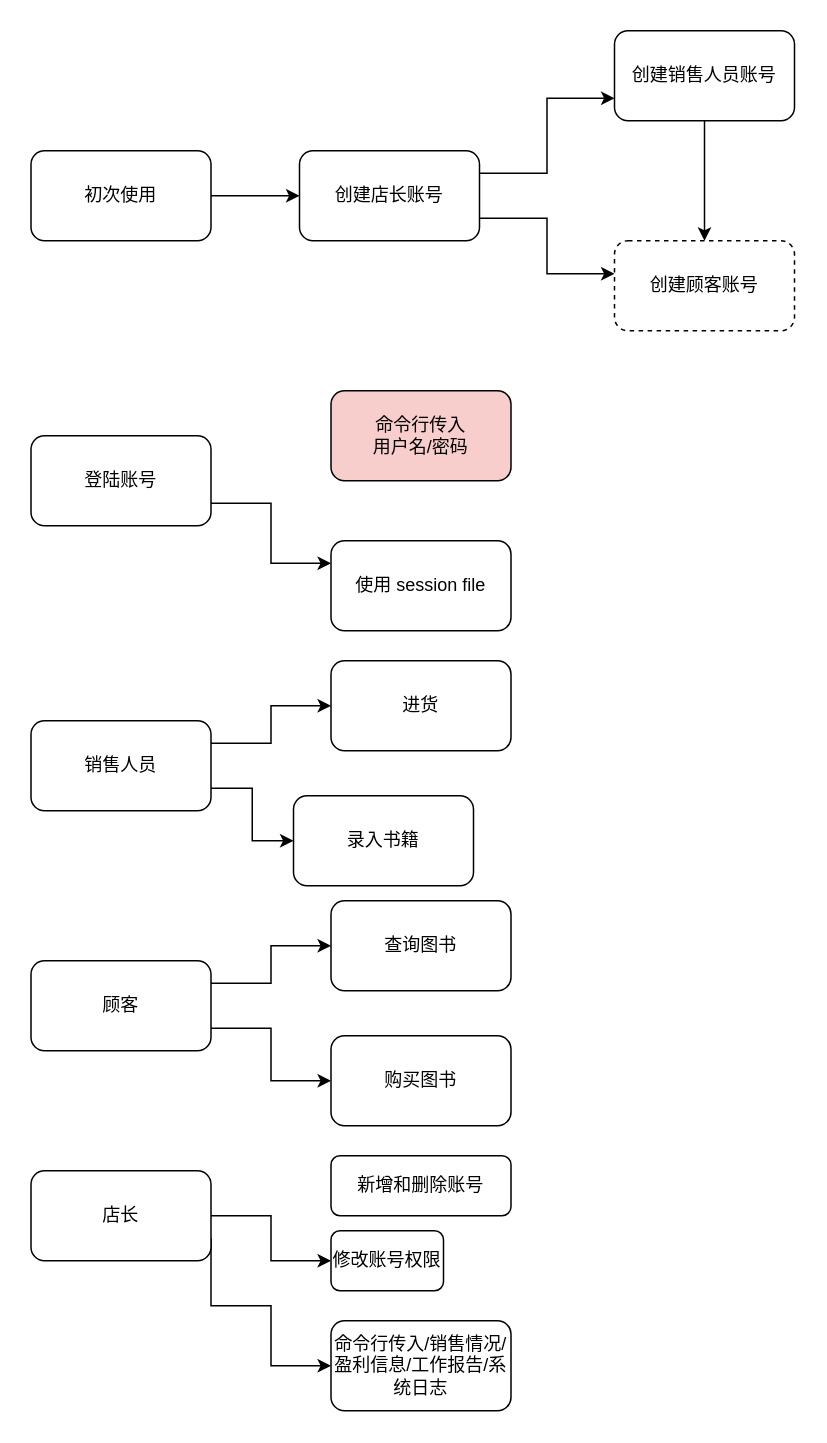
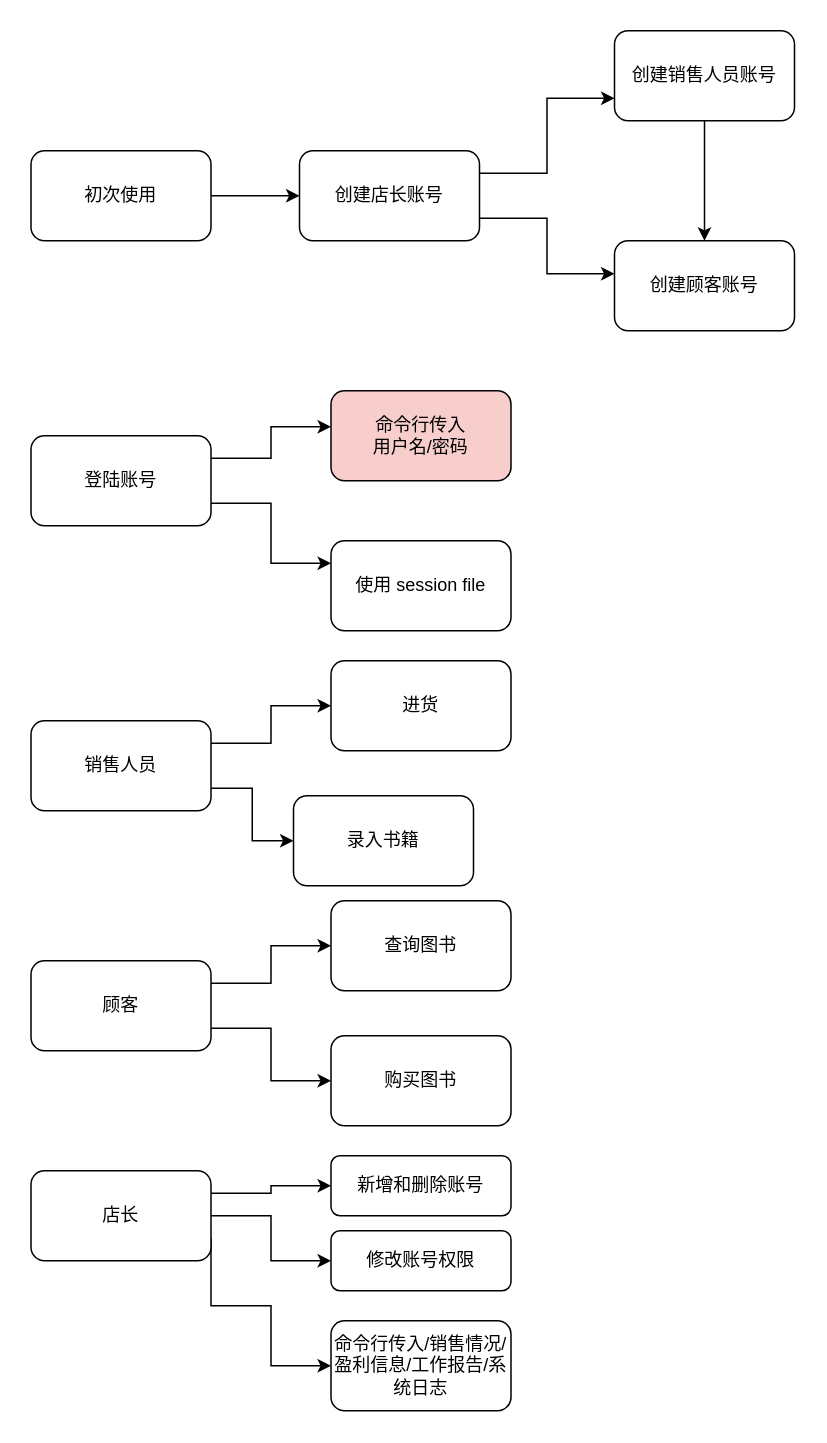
node "创建顾客账号": style dashed -> solid
edge "登陆账号" -> "命令行传入 用户名/密码": added
edge "店长" -> "新增和删除账号": added
node "修改账号权限": size 113x60 -> 180x60
